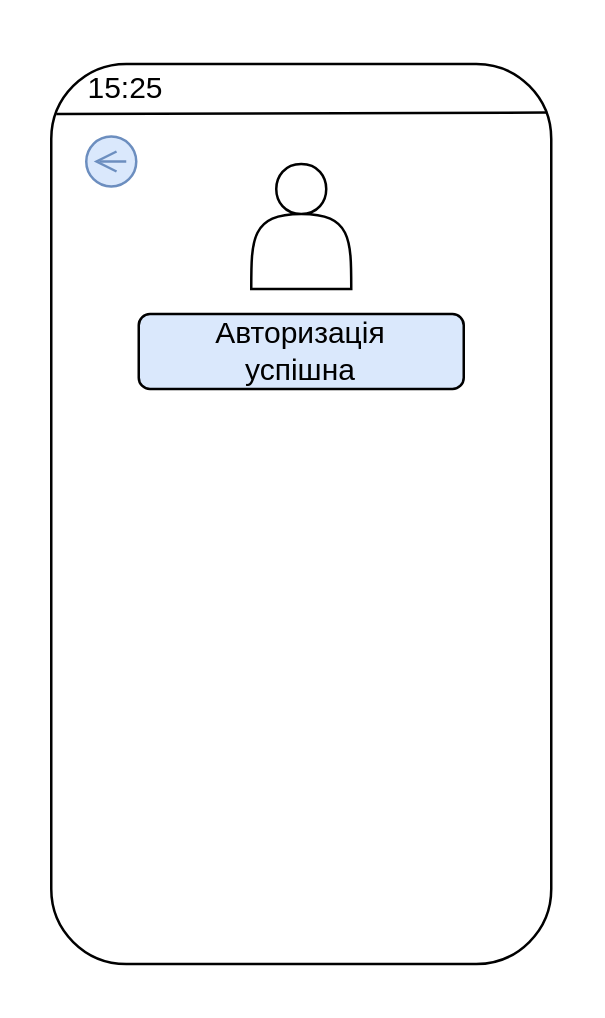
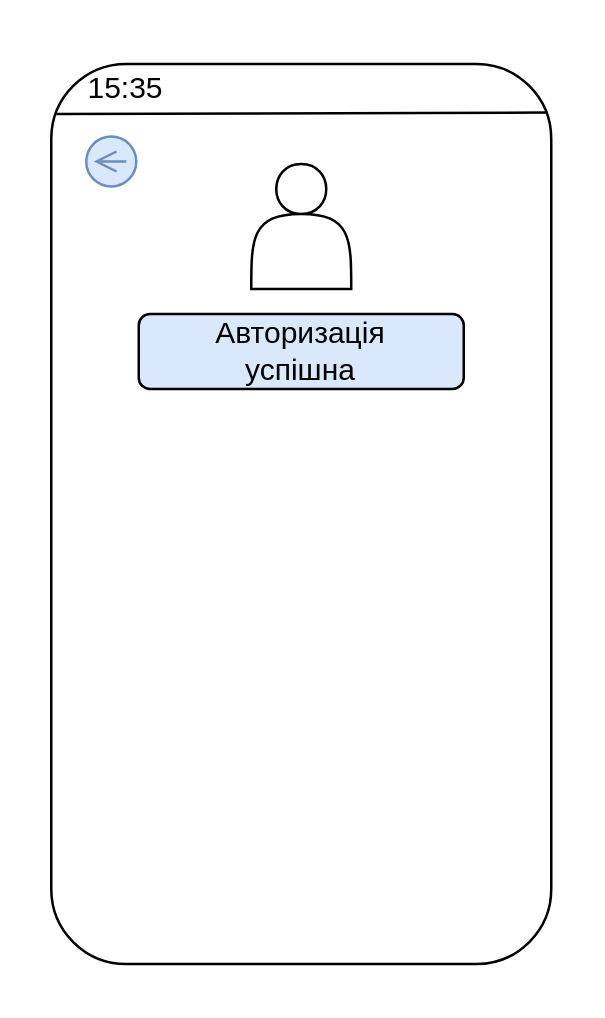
node "15:25": label "15:25" -> "15:35"
